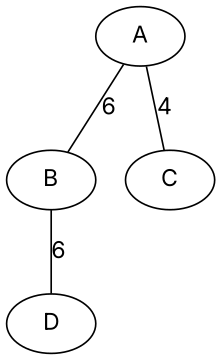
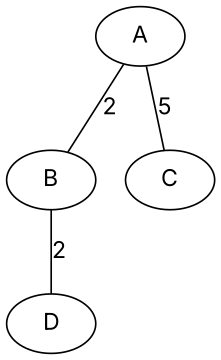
edge "A" -- "B": label "6" -> "2"
edge "A" -- "C": label "4" -> "5"
edge "B" -- "D": label "6" -> "2"
